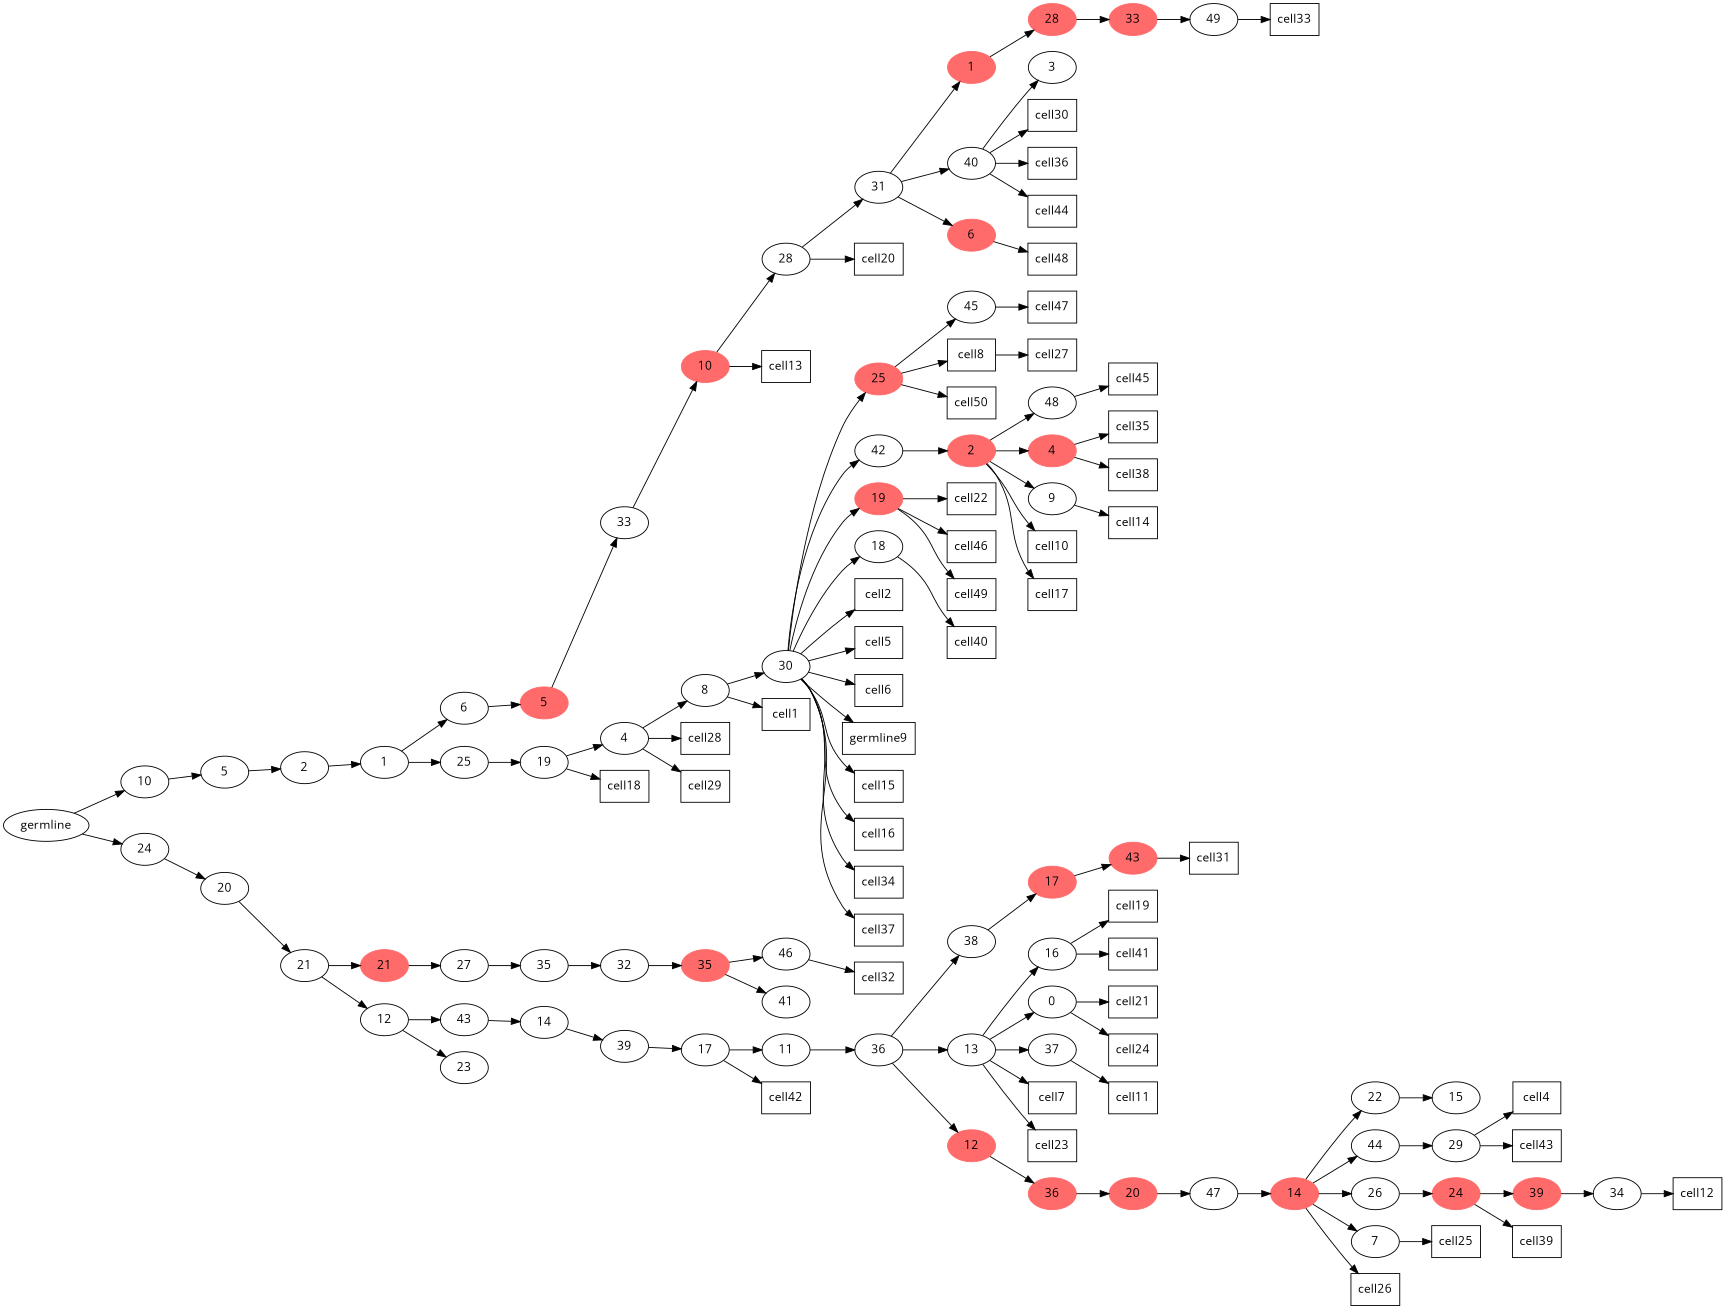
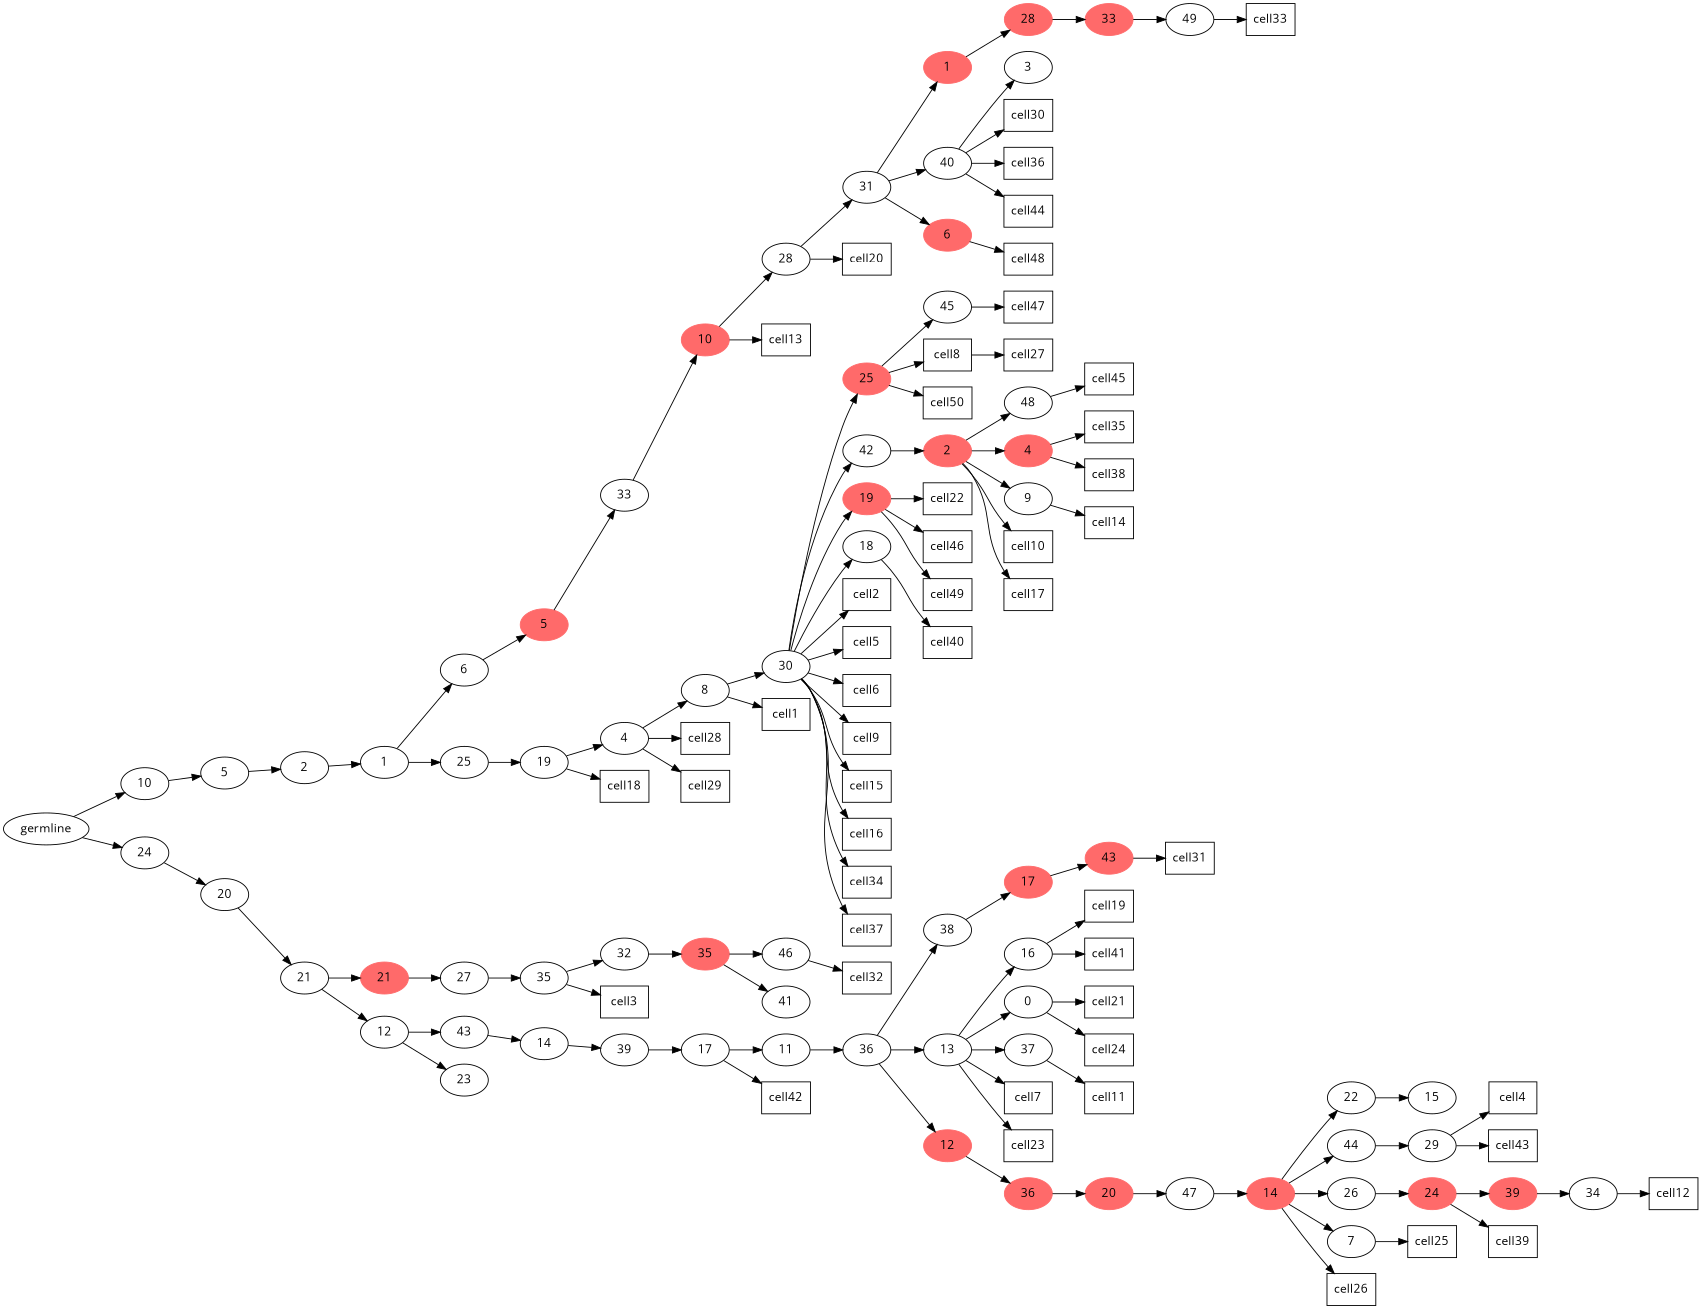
node "germline9": label "germline9" -> "cell9"
node "cell3": added
